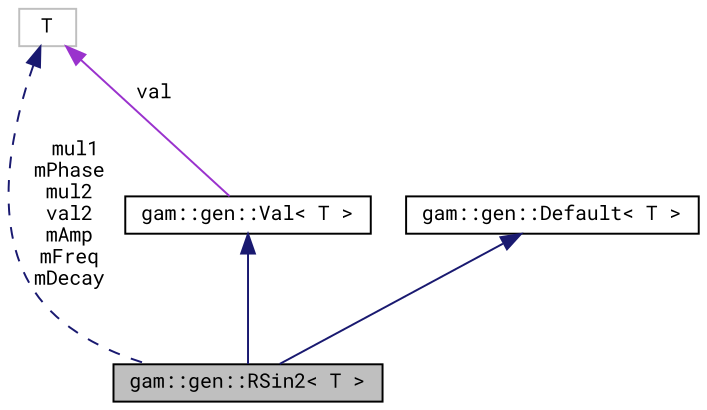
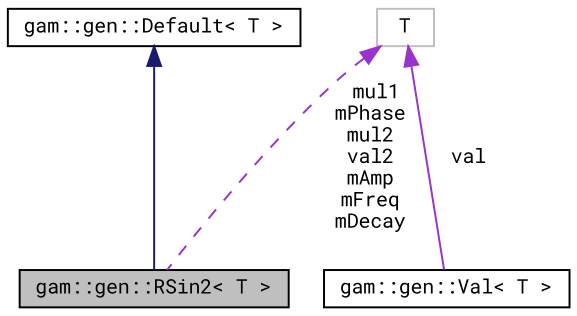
edge "gam::gen::RSin2< T >" -> "T": color midnightblue -> darkorchid3
edge "gam::gen::RSin2< T >" -> "gam::gen::Val< T >": removed
